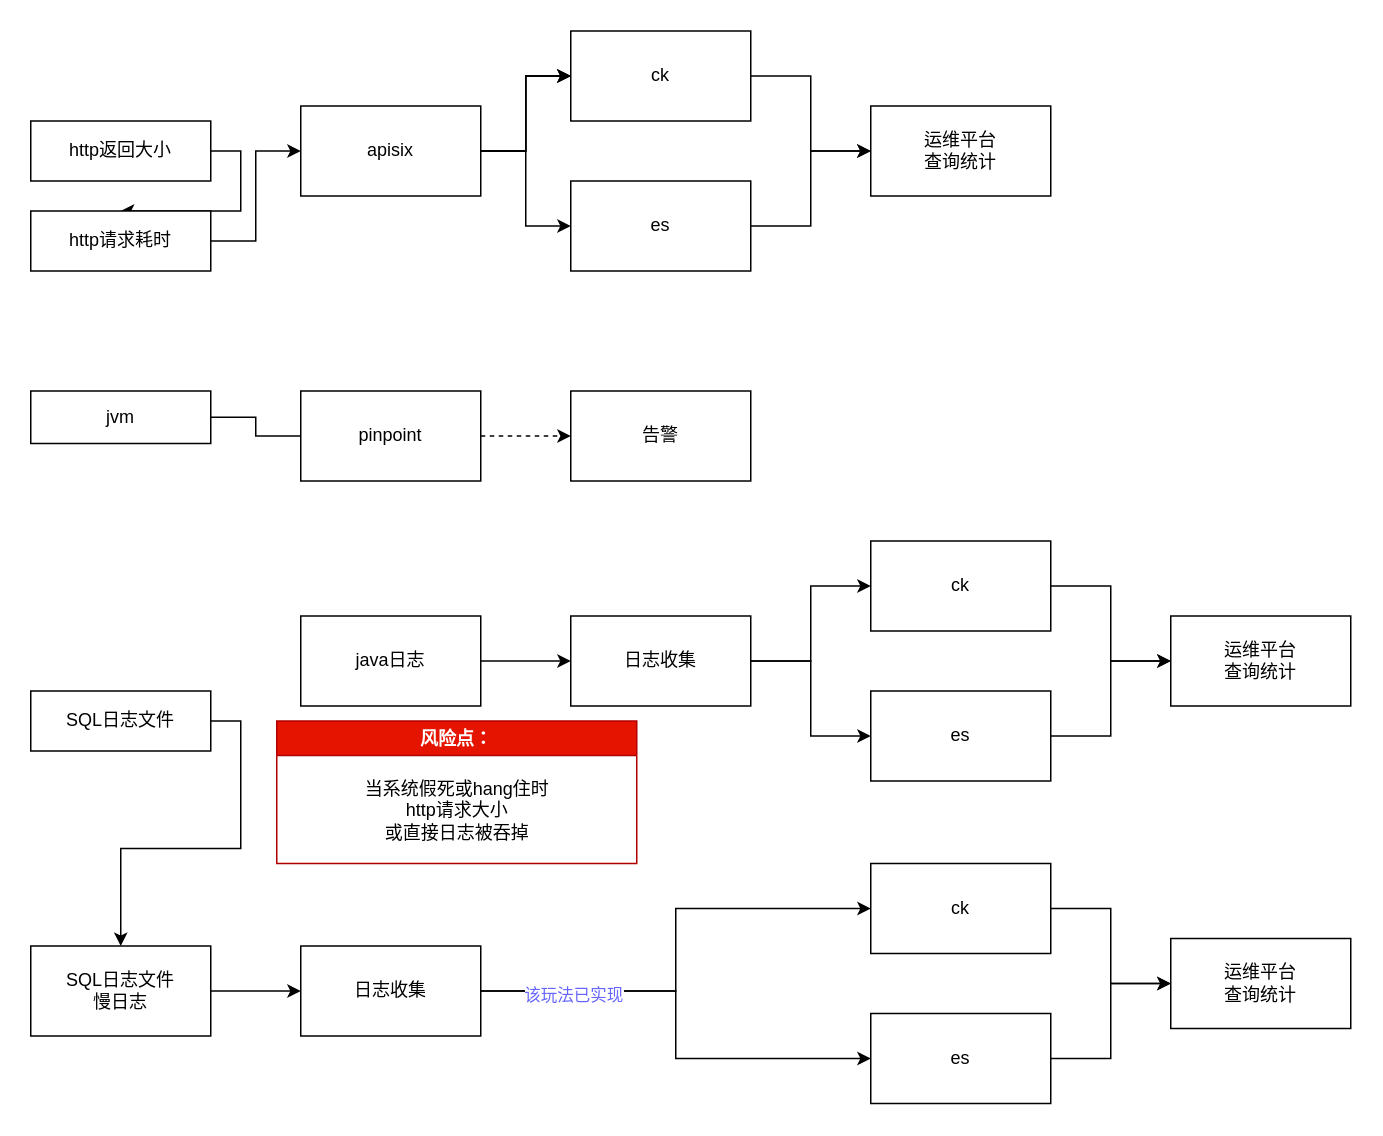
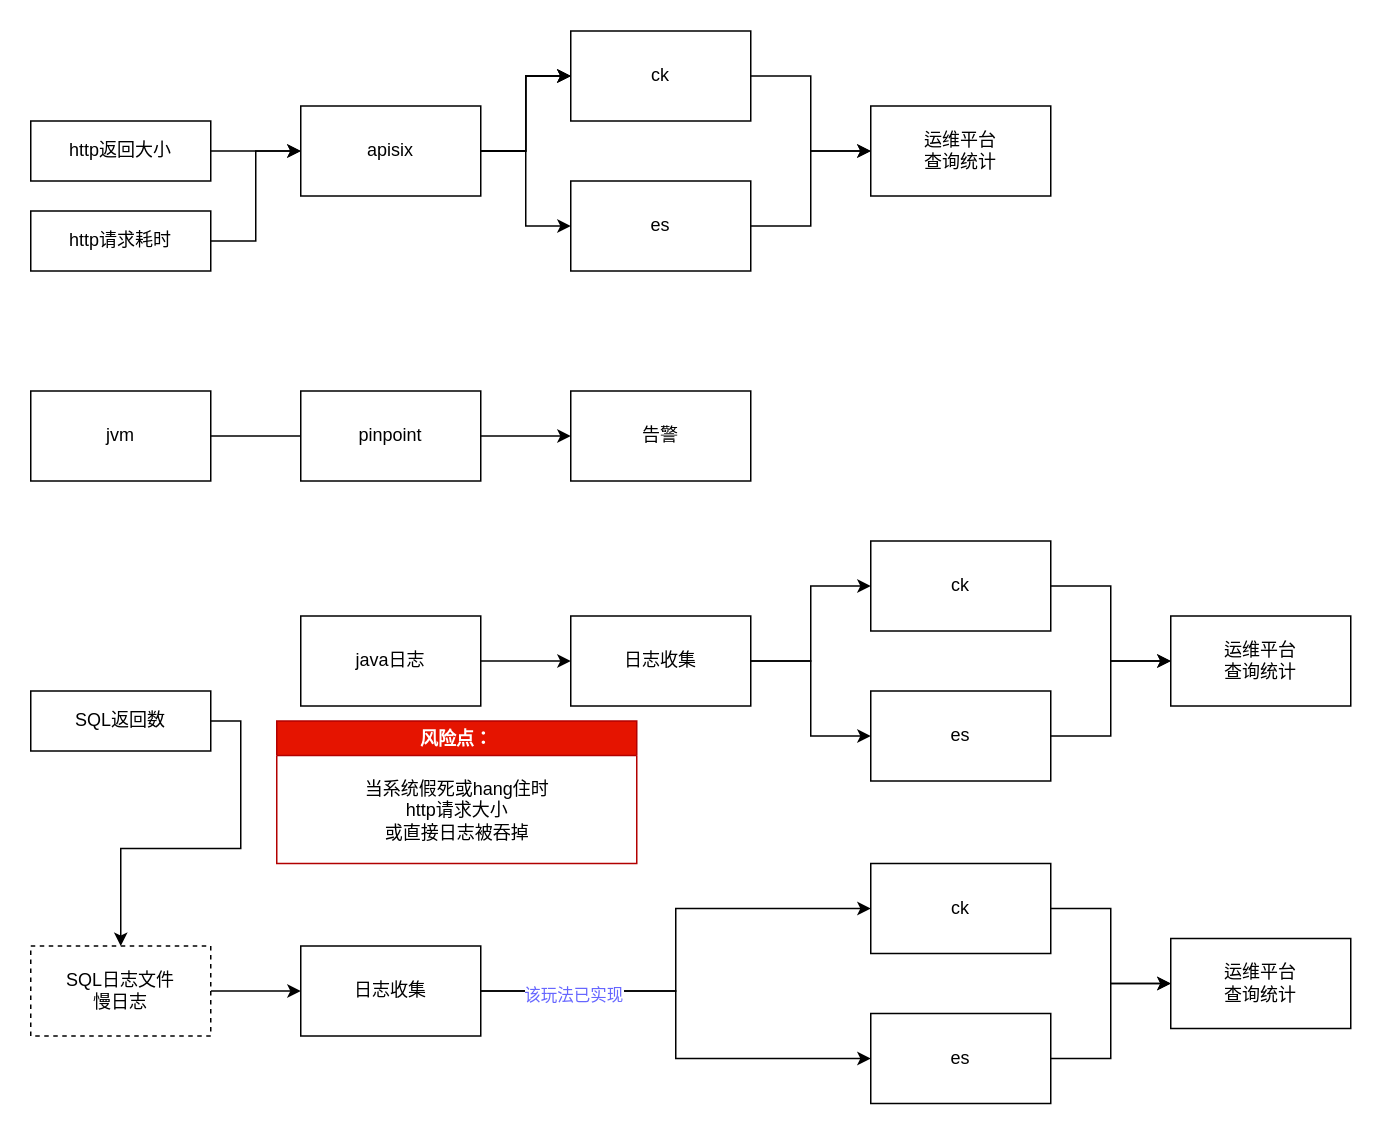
edge "http返回大小" -> "http请求耗时": now "http返回大小" -> "apisix"
node "jvm": size 180x53 -> 180x90
edge "pinpoint" -> "告警": style dashed -> solid
node "SQL日志文件": label "SQL日志文件" -> "SQL返回数"
node "SQL日志文件 慢日志": style solid -> dashed
